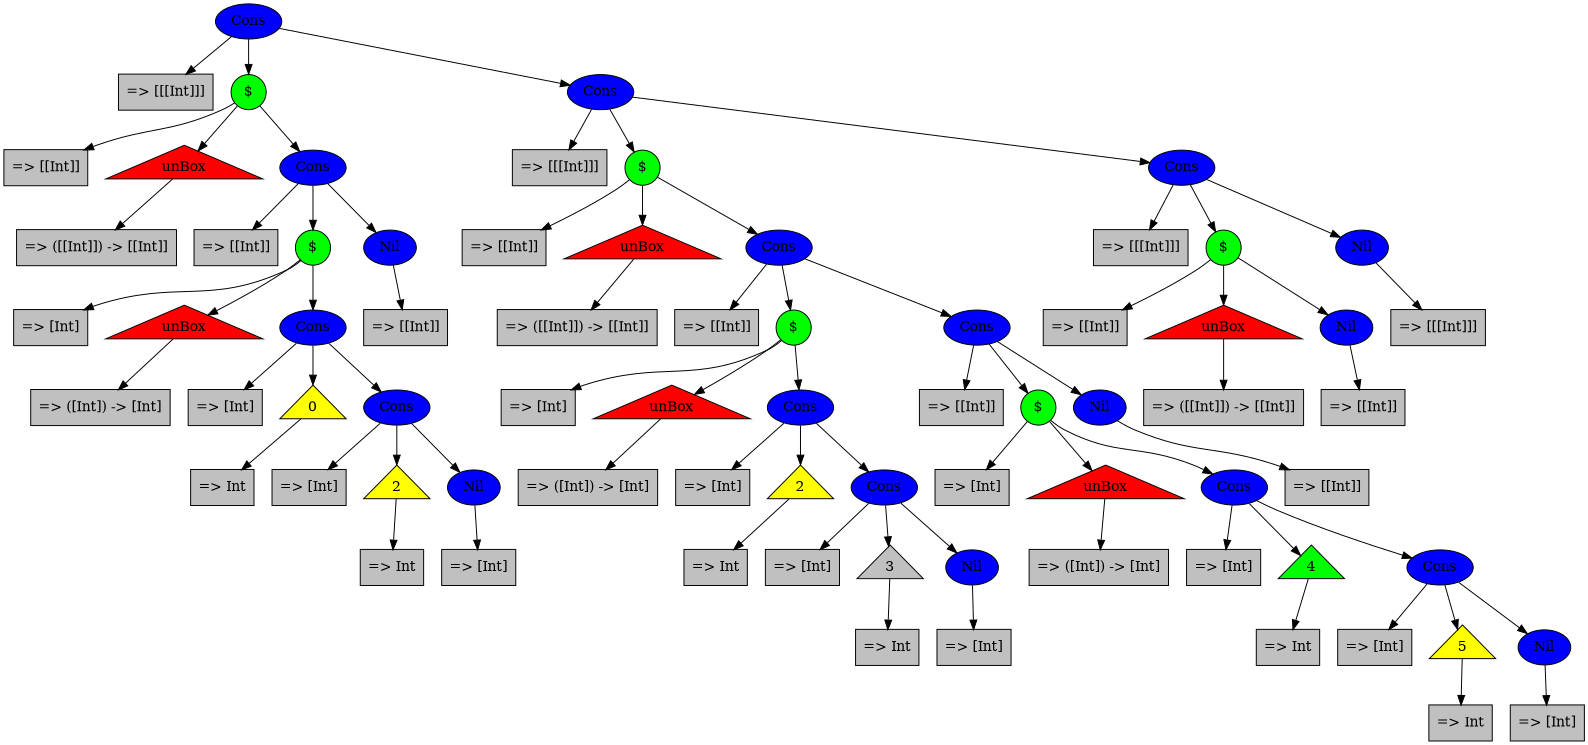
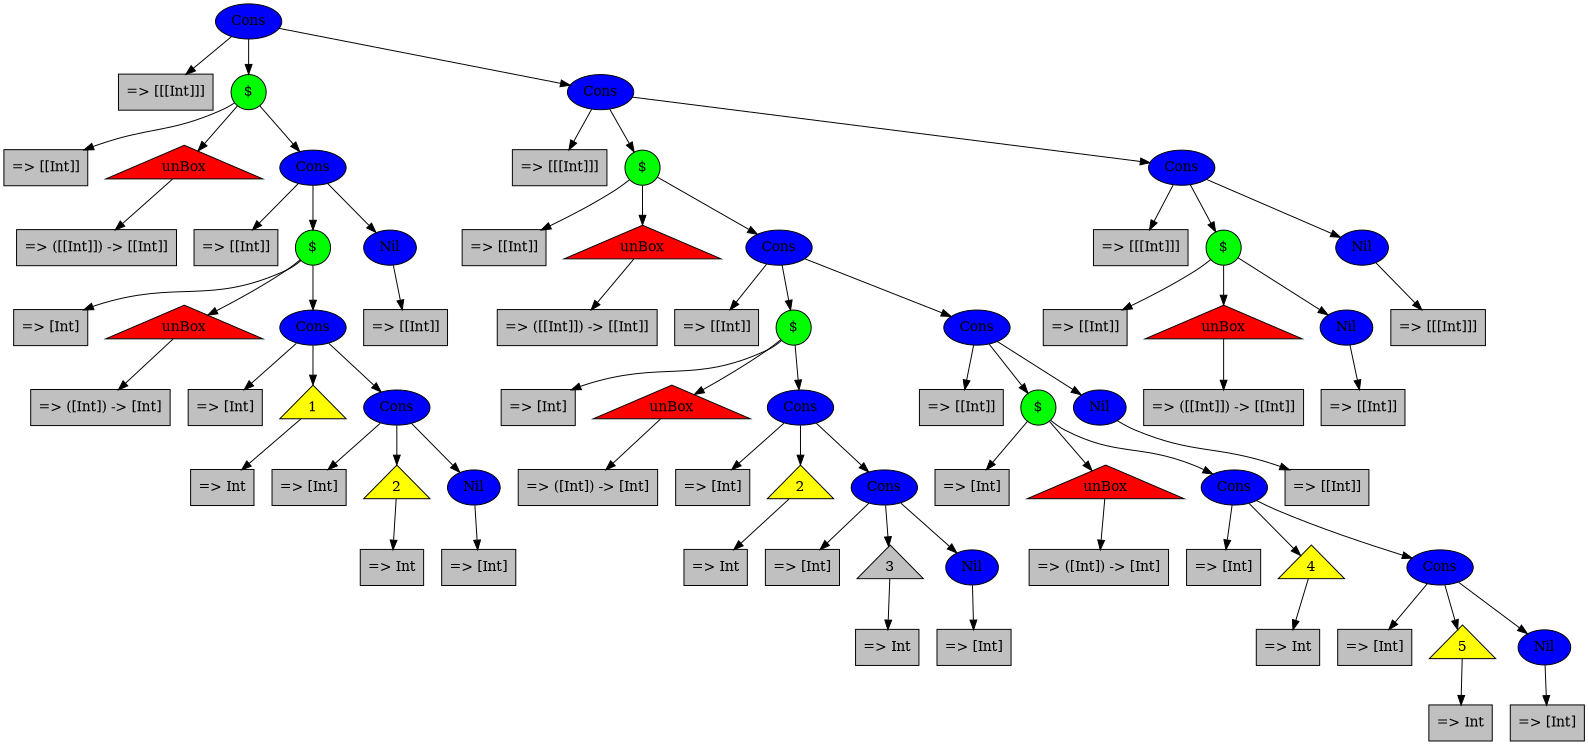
node "0": label "0" -> "1"
node "4": fillcolor green -> yellow
